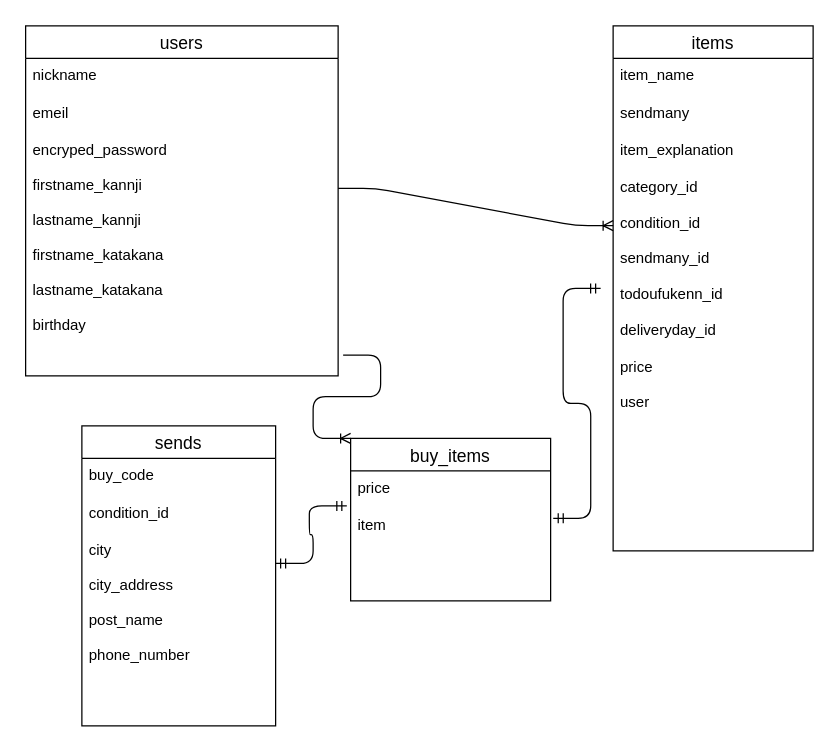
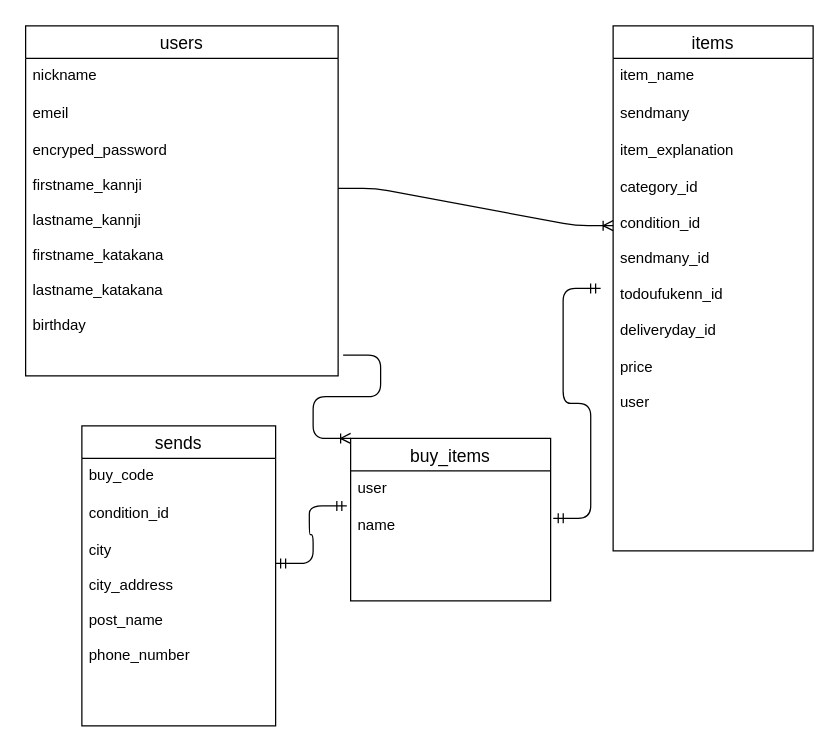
node "price": label "price" -> "user"
node "item": label "item" -> "name"
